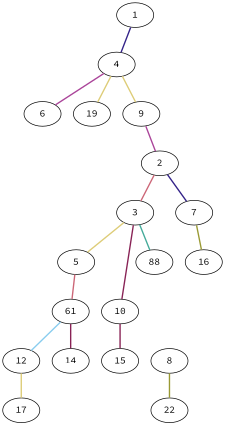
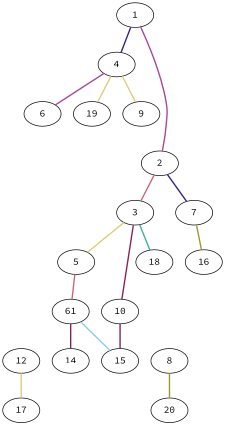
edge "9" -- "2": now "1" -- "2"
node "88": label "88" -> "18"
edge "61" -- "12": now "61" -- "15"
node "22": label "22" -> "20"
